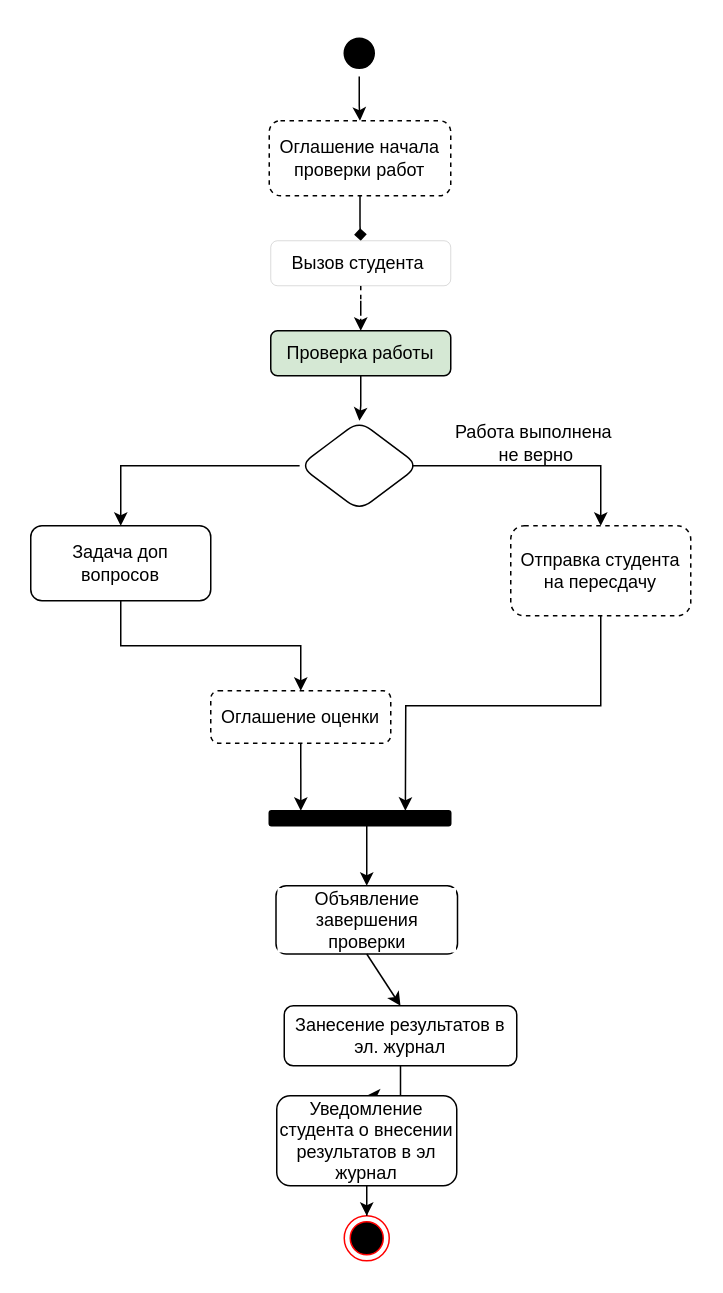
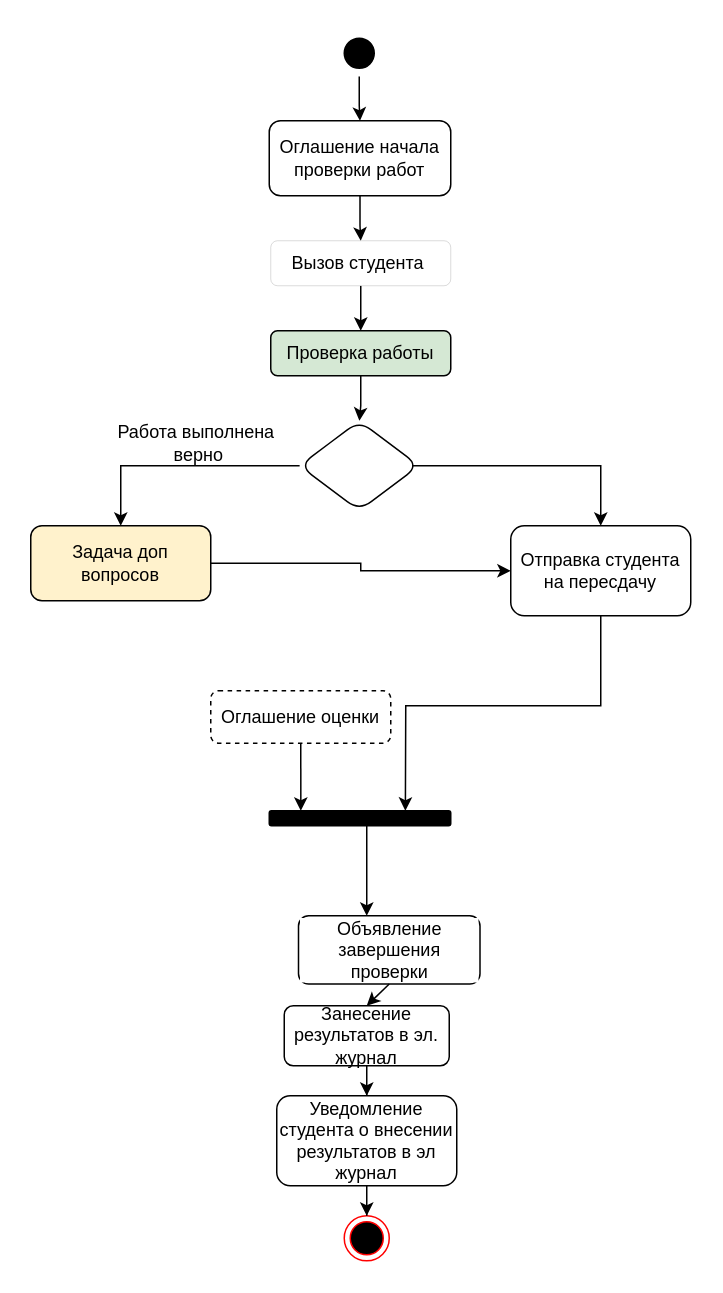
node "Оглашение начала проверки работ": style dashed -> solid
edge "Оглашение начала проверки работ" -> "Вызов студента": arrowhead diamond -> classic
node "Вызов студента": style dashed -> solid
edge "Вызов студента" -> "Проверка работы": style dashed -> solid
node "Работа выполнена верно": added
node "Работа выполнена не верно": removed
node "Задача доп вопросов": fillcolor #ffffff -> #fff2cc
node "Отправка студента на пересдачу": style dashed -> solid
edge "Задача доп вопросов" -> "Оглашение оценки": now "Задача доп вопросов" -> "Отправка студента на пересдачу"
node "Объявление завершения проверки": moved (367, 920) -> (389, 950)
node "Занесение результатов в эл. журнал": size 233x60 -> 165x60
